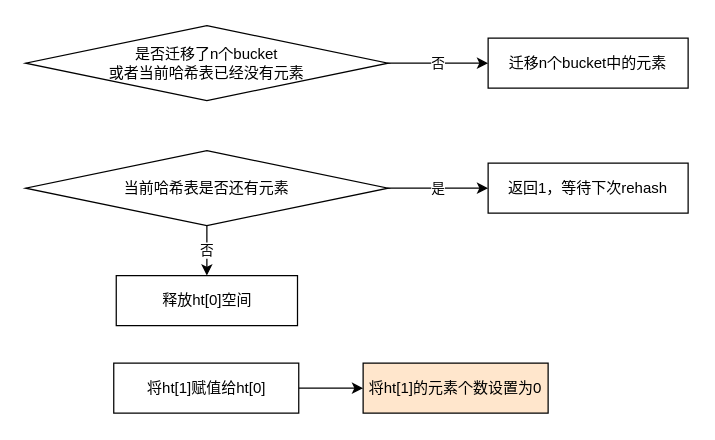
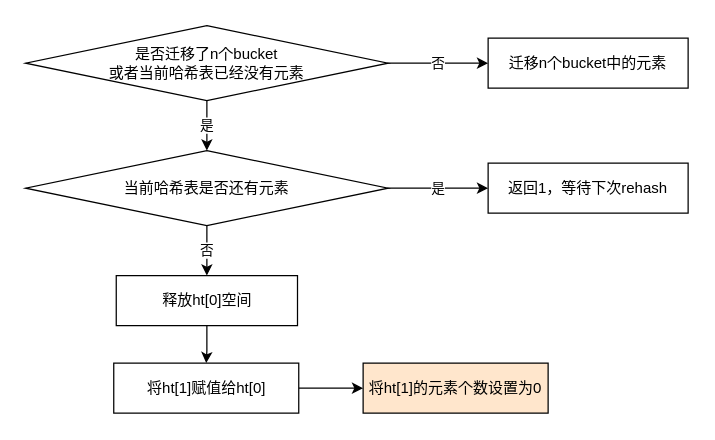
edge "是否迁移了n个bucket 或者当前哈希表已经没有元素" -> "当前哈希表是否还有元素": added, label "是"
edge "释放ht[0]空间" -> "将ht[1]赋值给ht[0]": added
